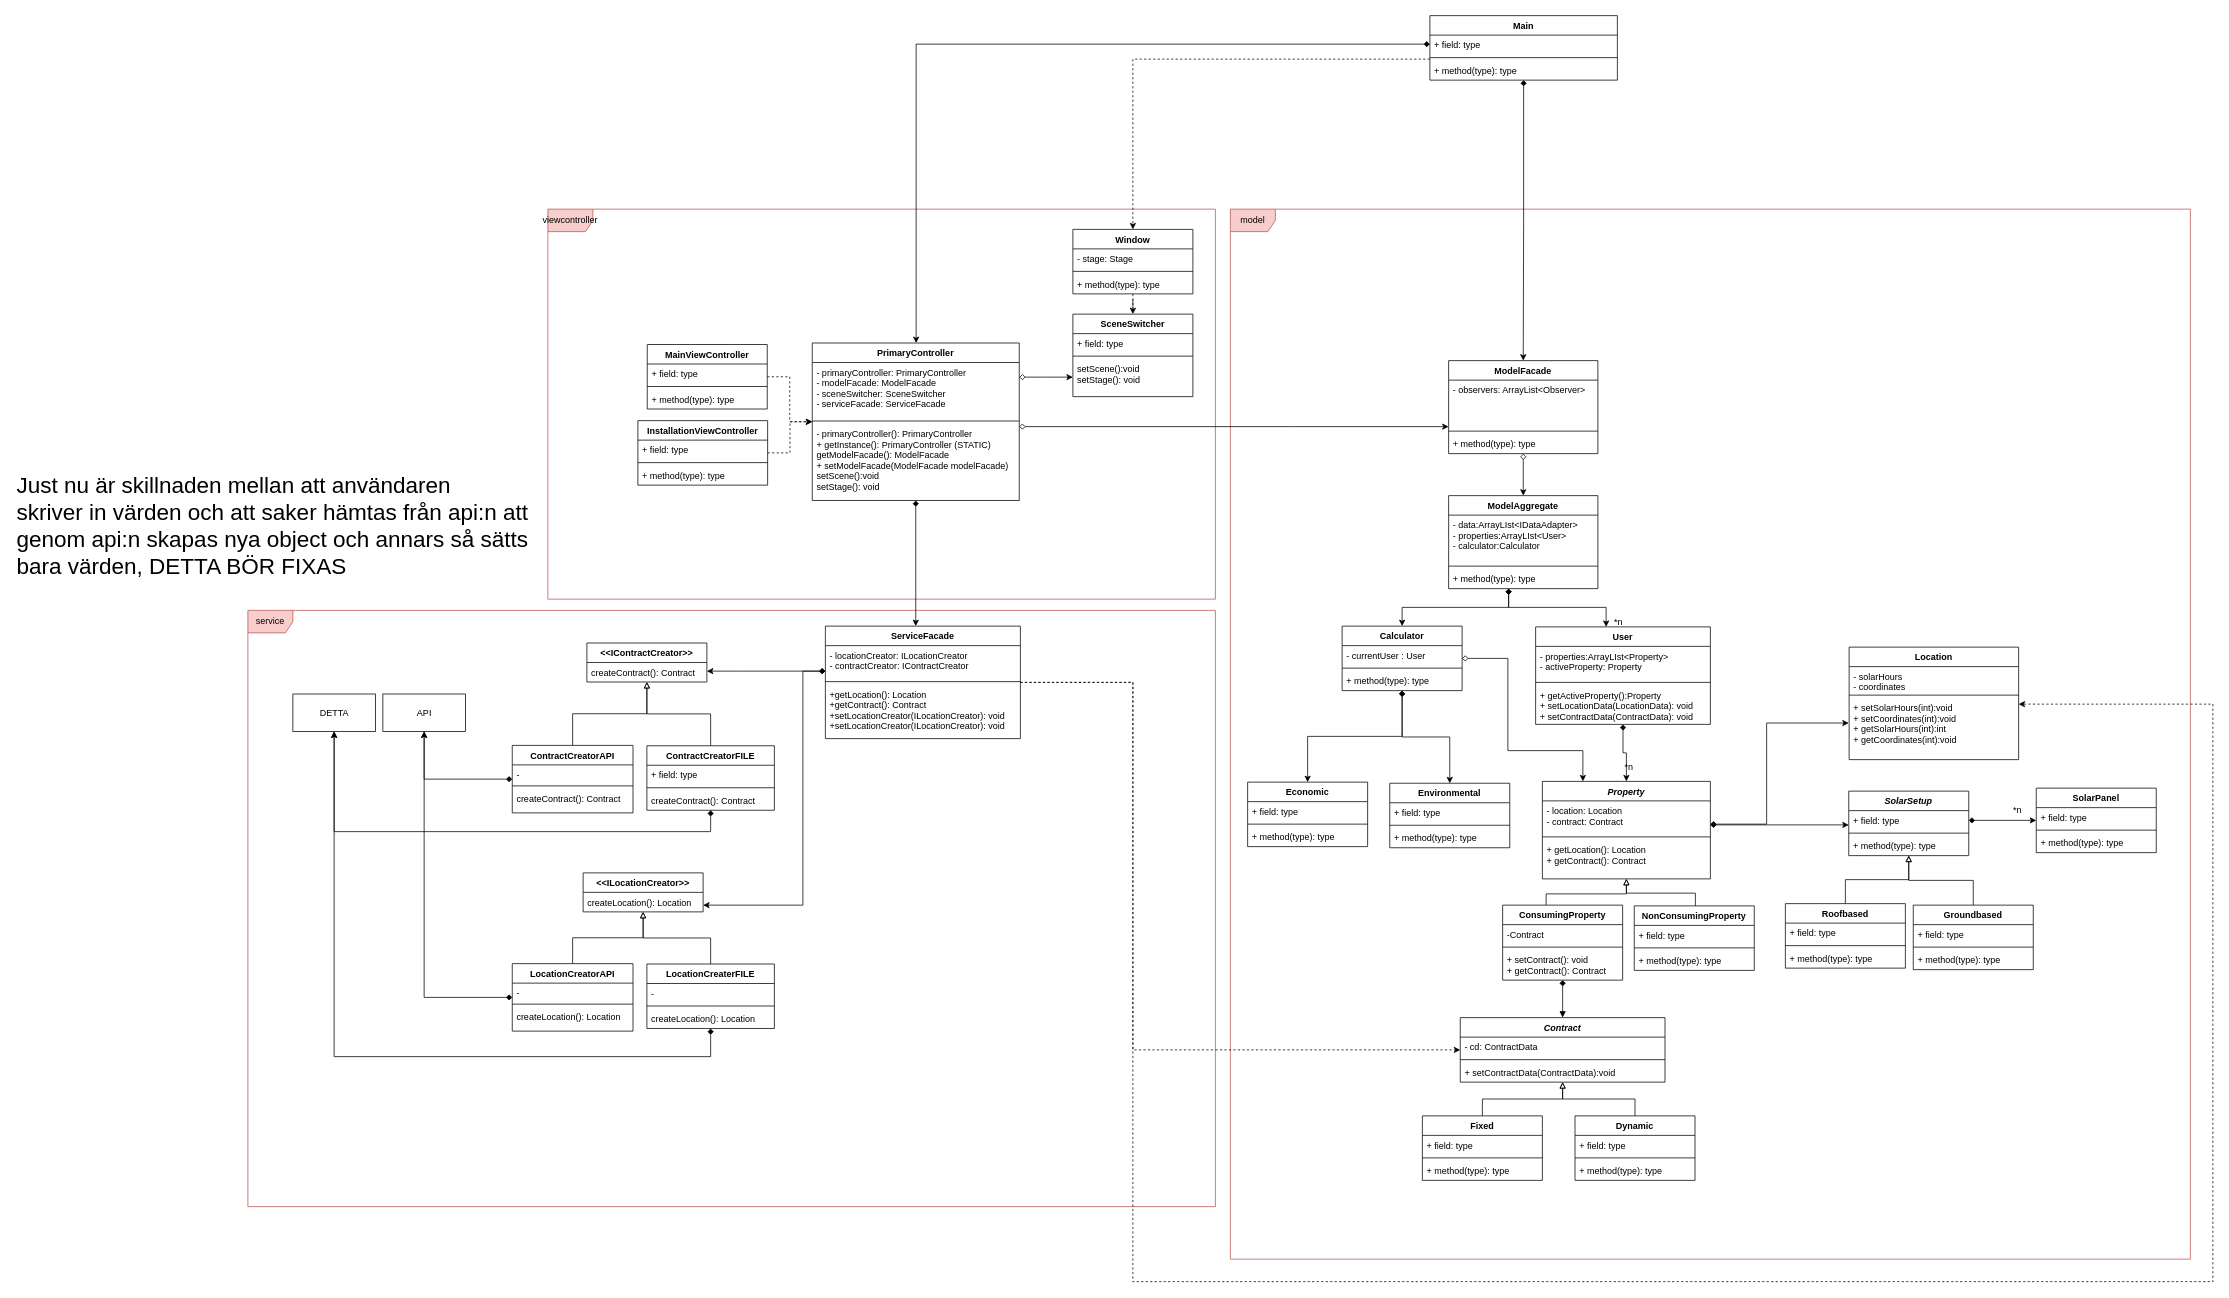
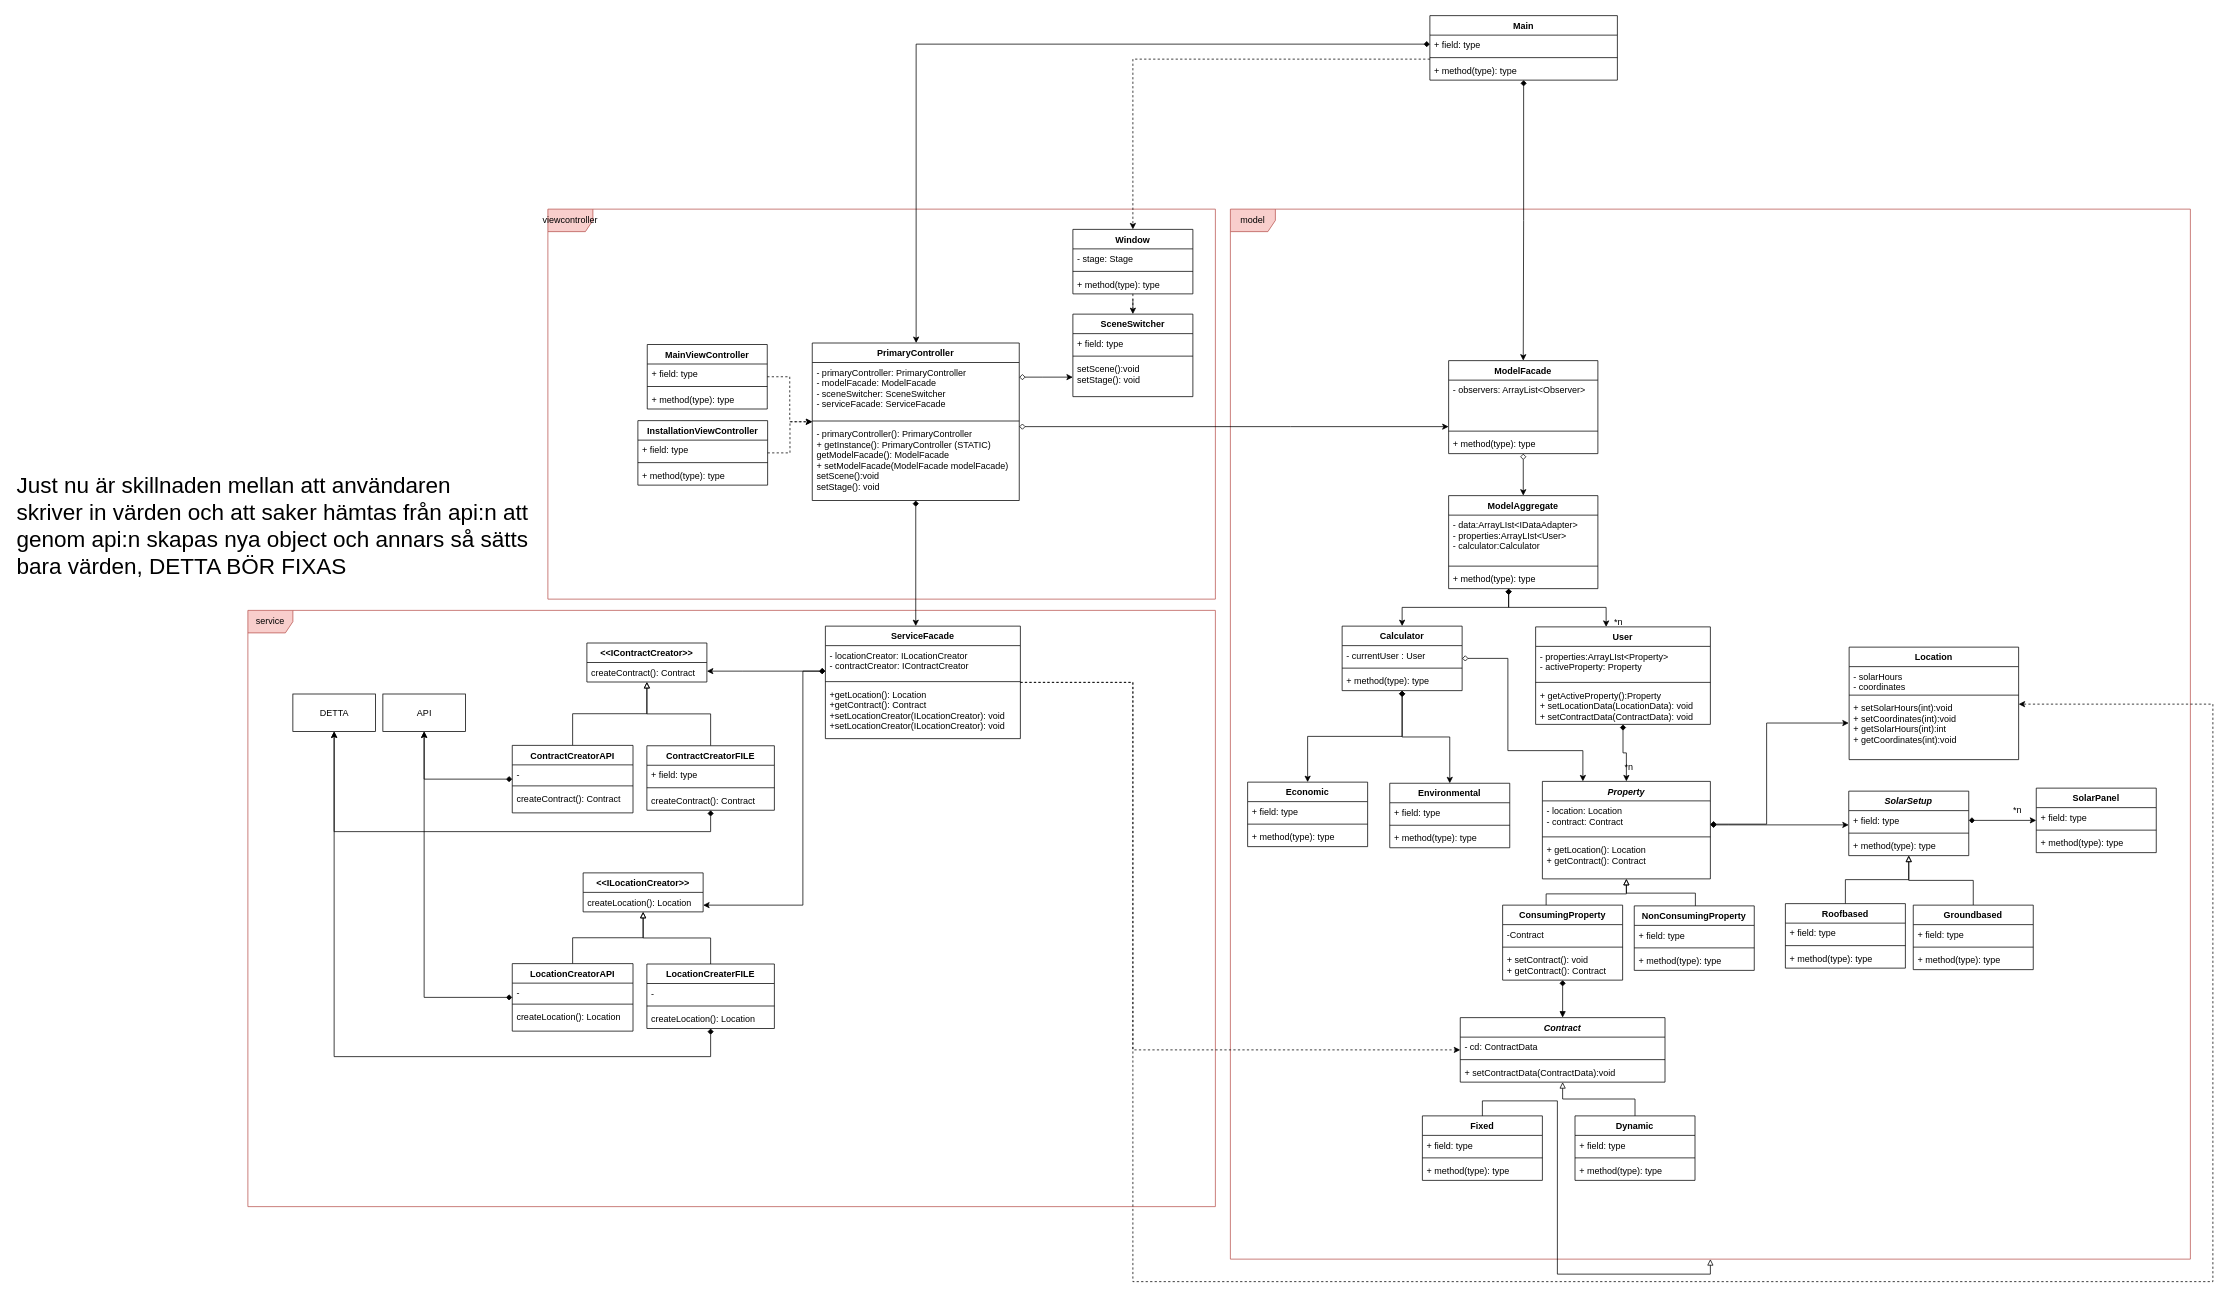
edge "Fixed" -> "Contract": now "Fixed" -> "model"
